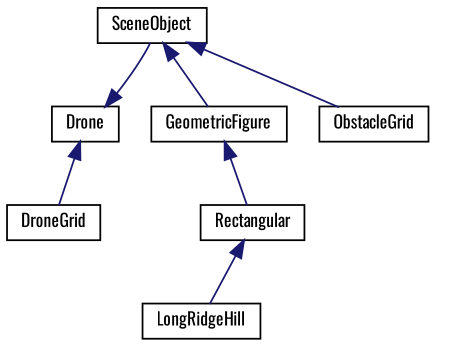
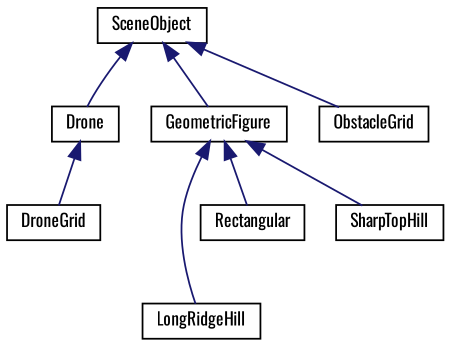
edge "SceneObject" -> "Drone": reversed
node "SharpTopHill": added
edge "LongRidgeHill" -> "Rectangular": now "LongRidgeHill" -> "GeometricFigure"
